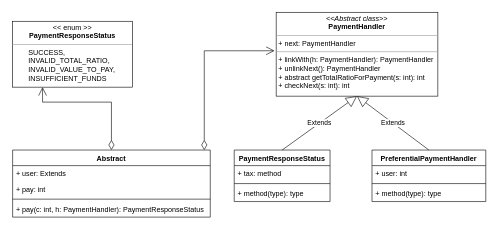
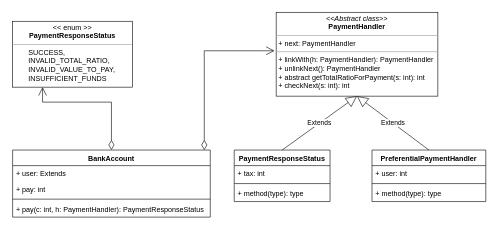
node "Abstract": label "Abstract" -> "BankAccount"
node "+ tax: method": label "+ tax: method" -> "+ tax: int"
